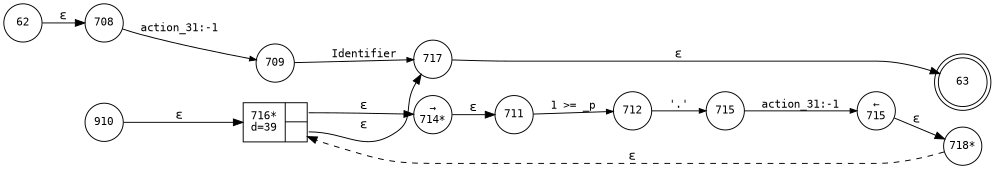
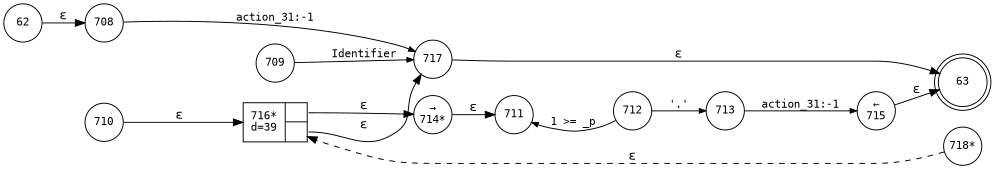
edge "708" -> "709": now "708" -> "717"
node "715": label "715" -> "713"
edge "711" -> "712": reversed
node "910": label "910" -> "710"
edge "← 715" -> "718*": now "← 715" -> "63"
